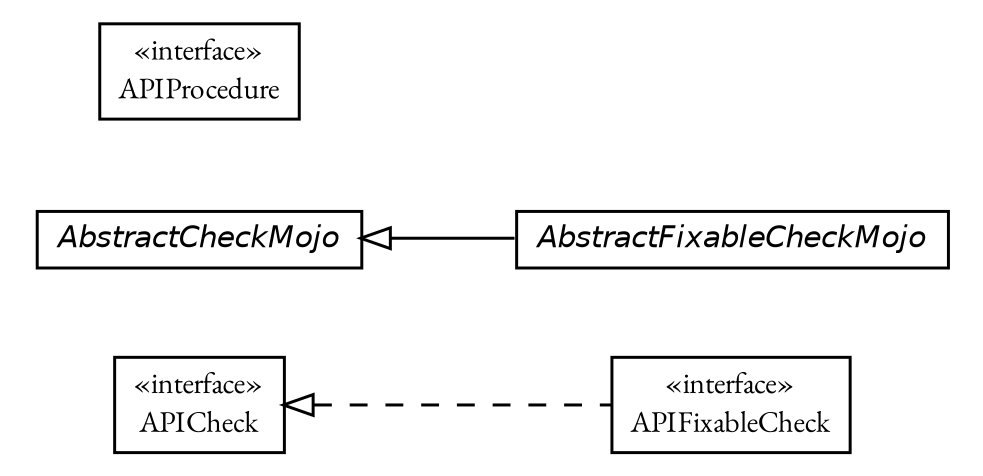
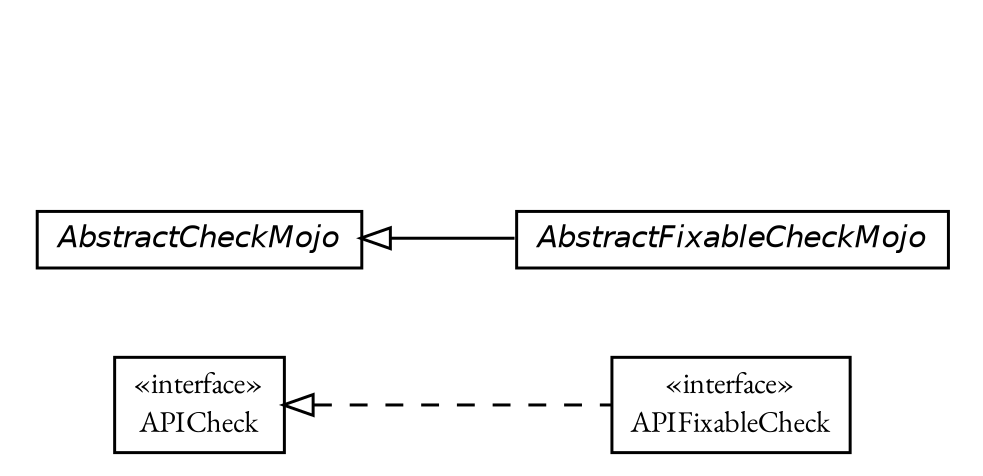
node "APIProcedure": removed
